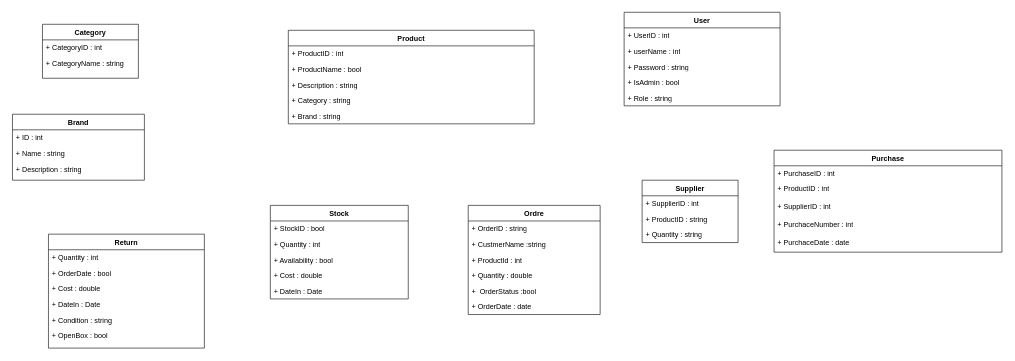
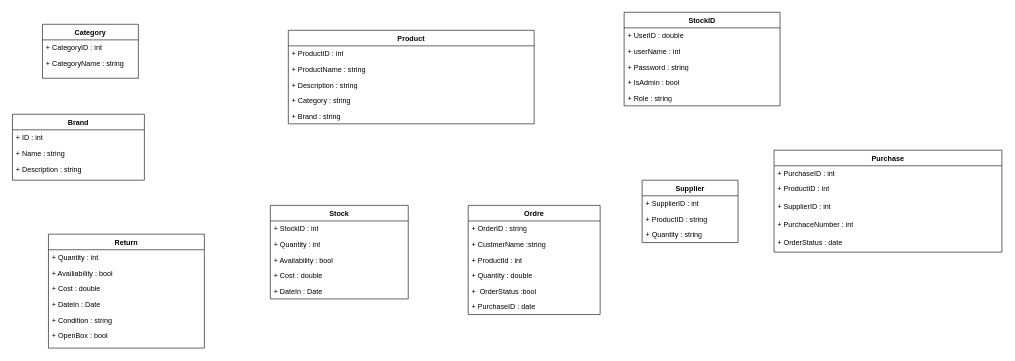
node "User": label "User" -> "StockID"
node "+ UserID : int": label "+ UserID : int" -> "+ UserID : double"
node "+ ProductName : bool": label "+ ProductName : bool" -> "+ ProductName : string"
node "+ StockID : bool": label "+ StockID : bool" -> "+ StockID : int"
node "+ PurchaceDate : date": label "+ PurchaceDate : date" -> "+ OrderStatus : date"
node "+ OrderDate : bool": label "+ OrderDate : bool" -> "+ Availiability : bool"
node "+ OrderDate : date": label "+ OrderDate : date" -> "+ PurchaseID : date"
